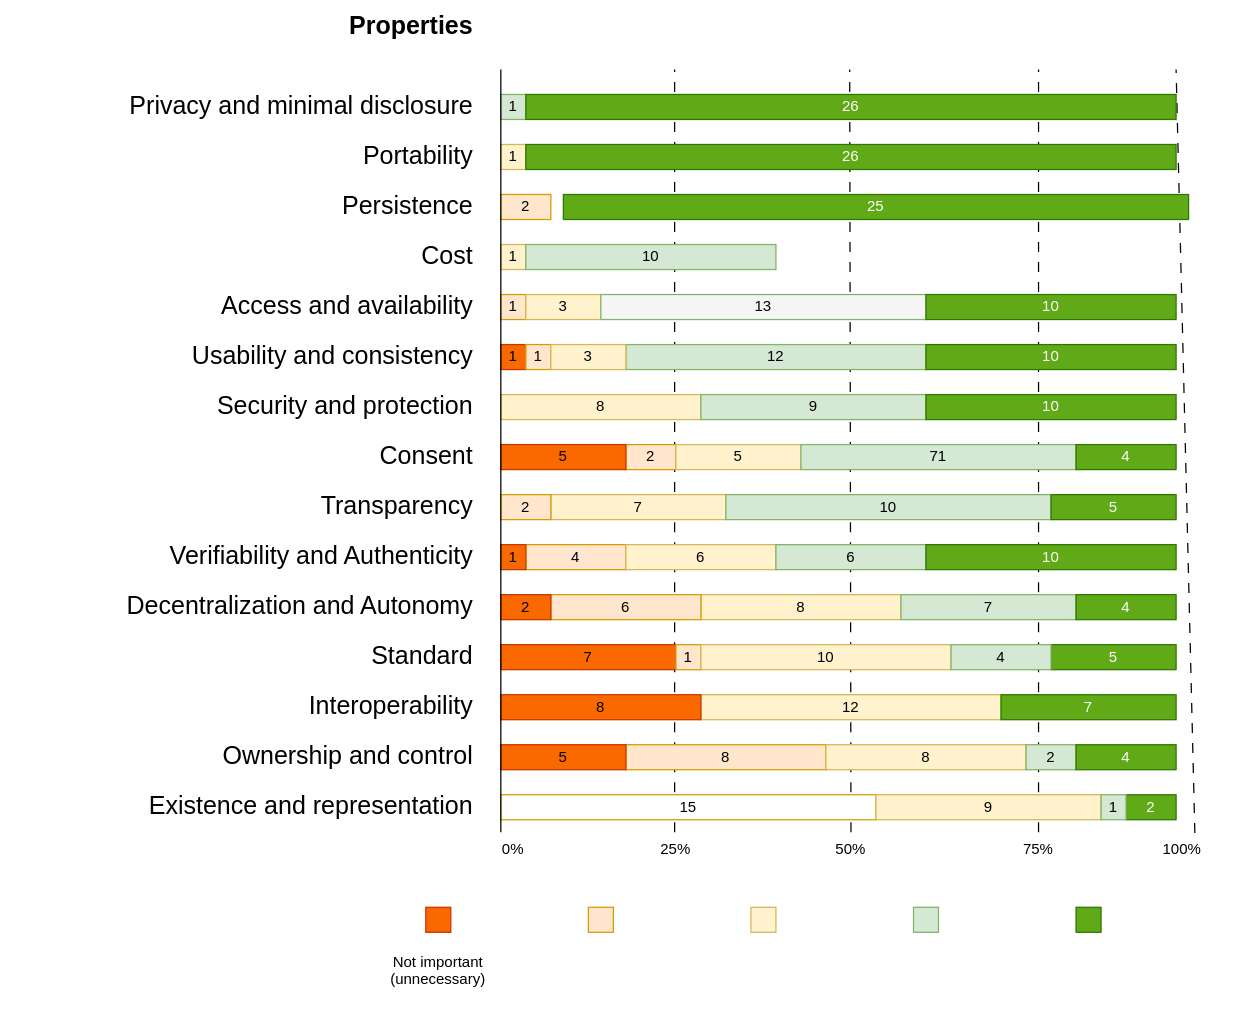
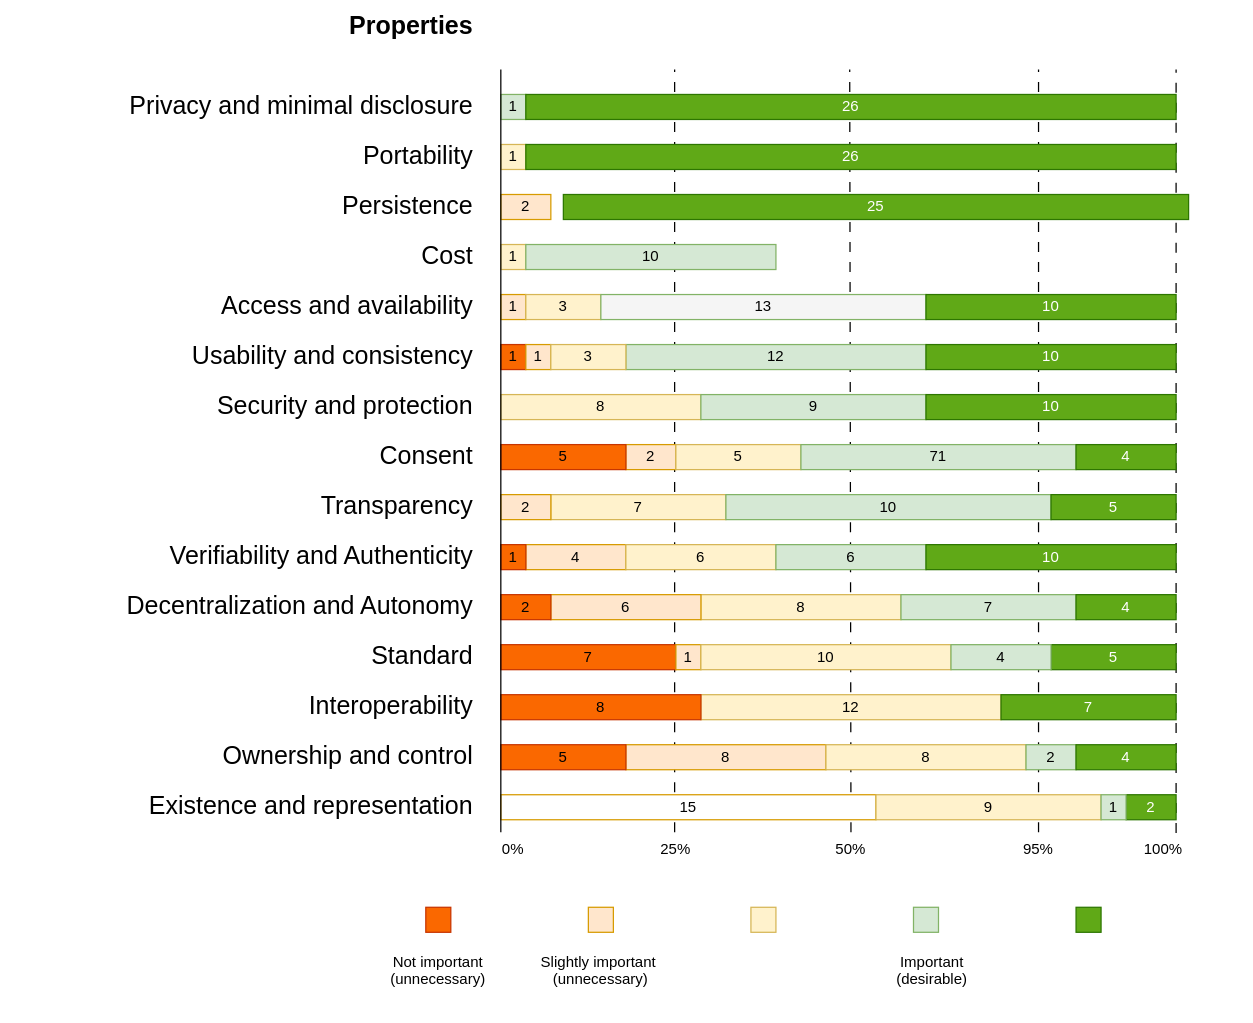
node "75%": label "75%" -> "95%"
node "100%": moved (1182, 857) -> (1163, 857)
node "Slightly important (unnecessary)": added
node "Important (desirable)": added
